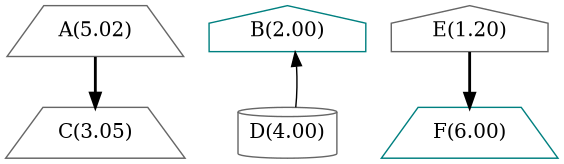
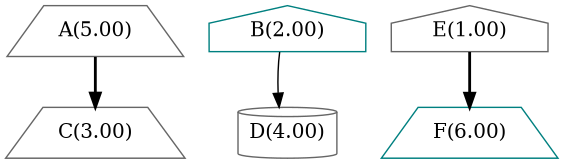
node "A(5.02)": label "A(5.02)" -> "A(5.00)"
node "E(1.20)": label "E(1.20)" -> "E(1.00)"
edge "D(4.00)" -> "B(2.00)": reversed
node "C(3.05)": label "C(3.05)" -> "C(3.00)"
